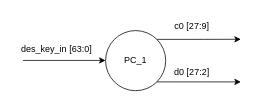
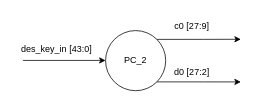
node "des_key_in [63:0]": label "des_key_in [63:0]" -> "des_key_in [43:0]"
node "PC_1": label "PC_1" -> "PC_2"
